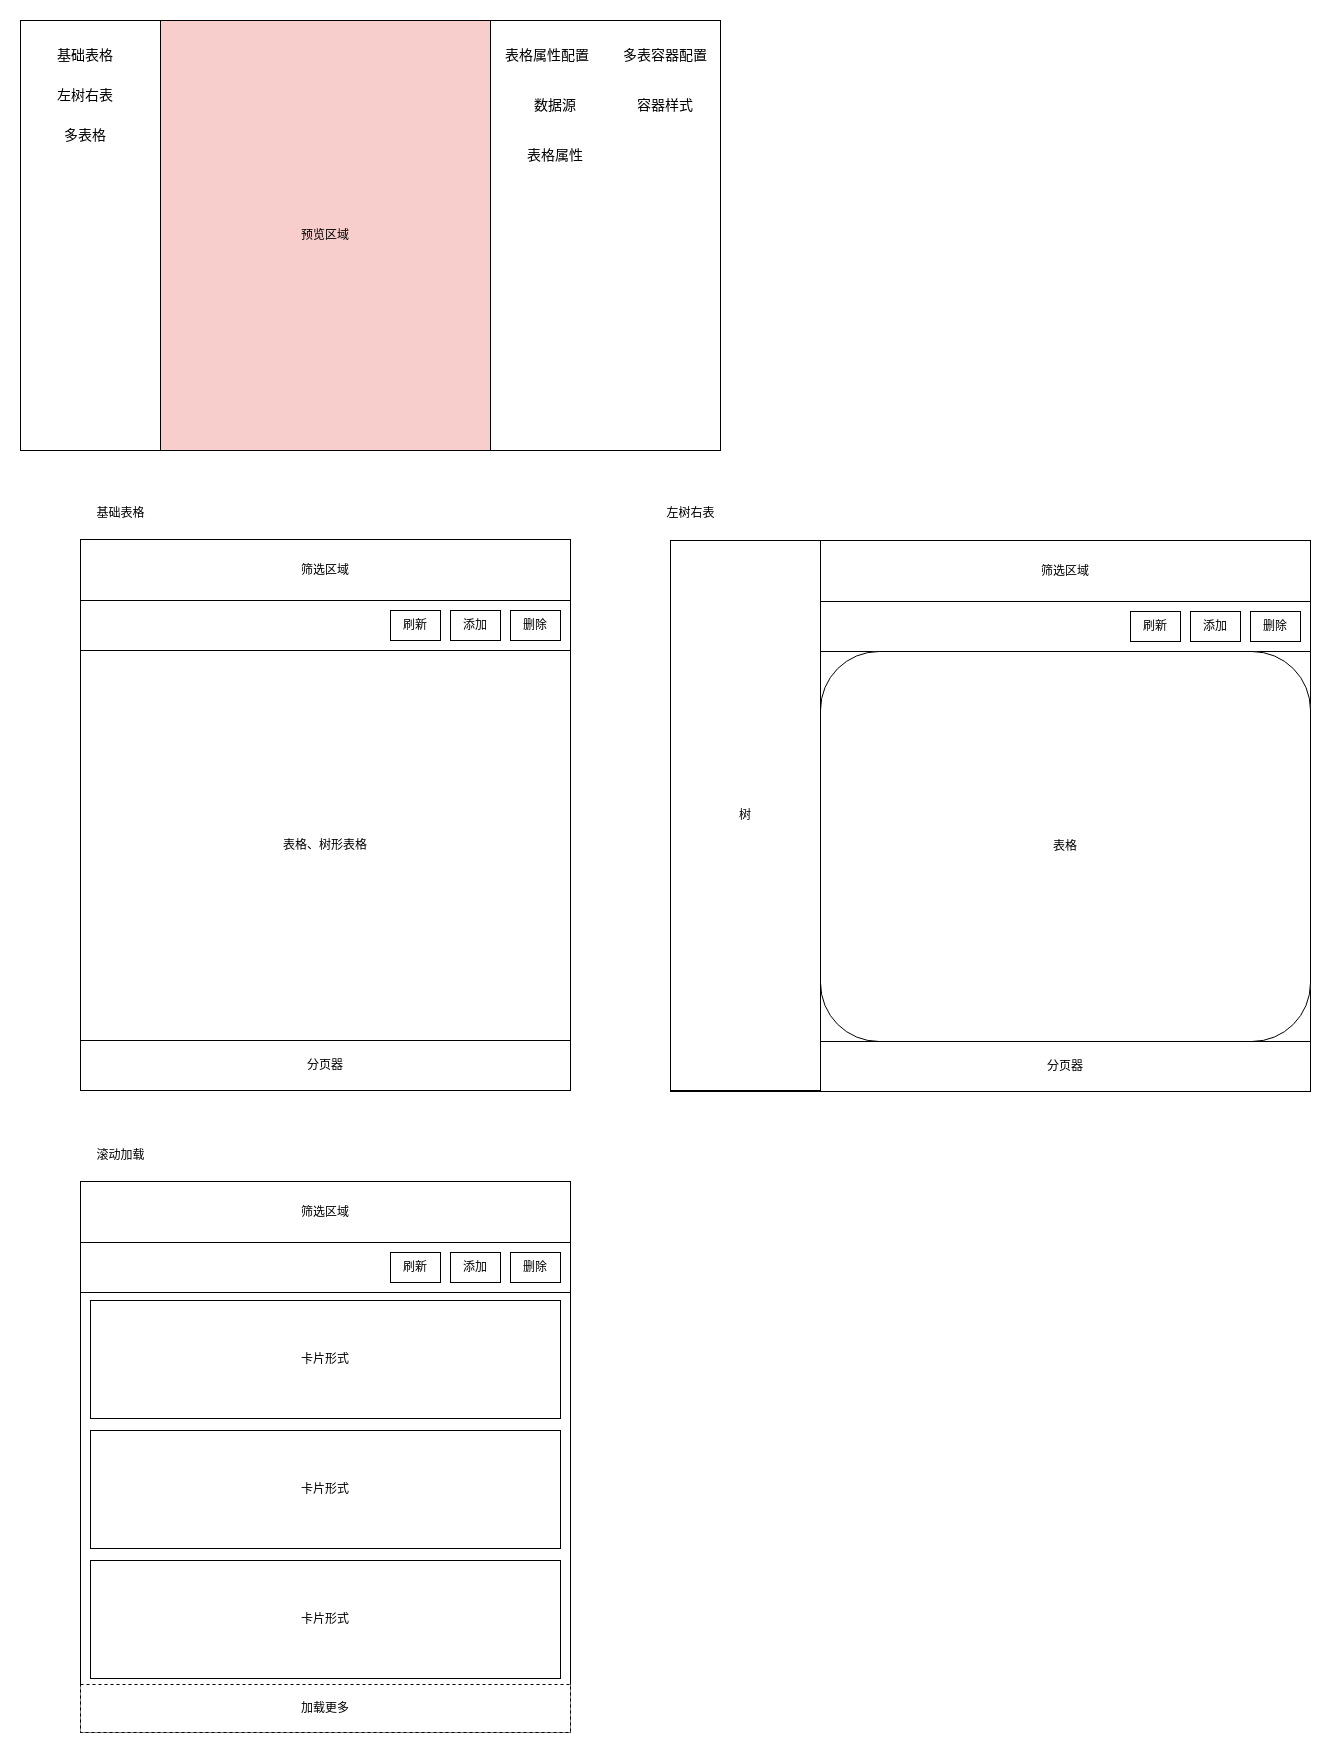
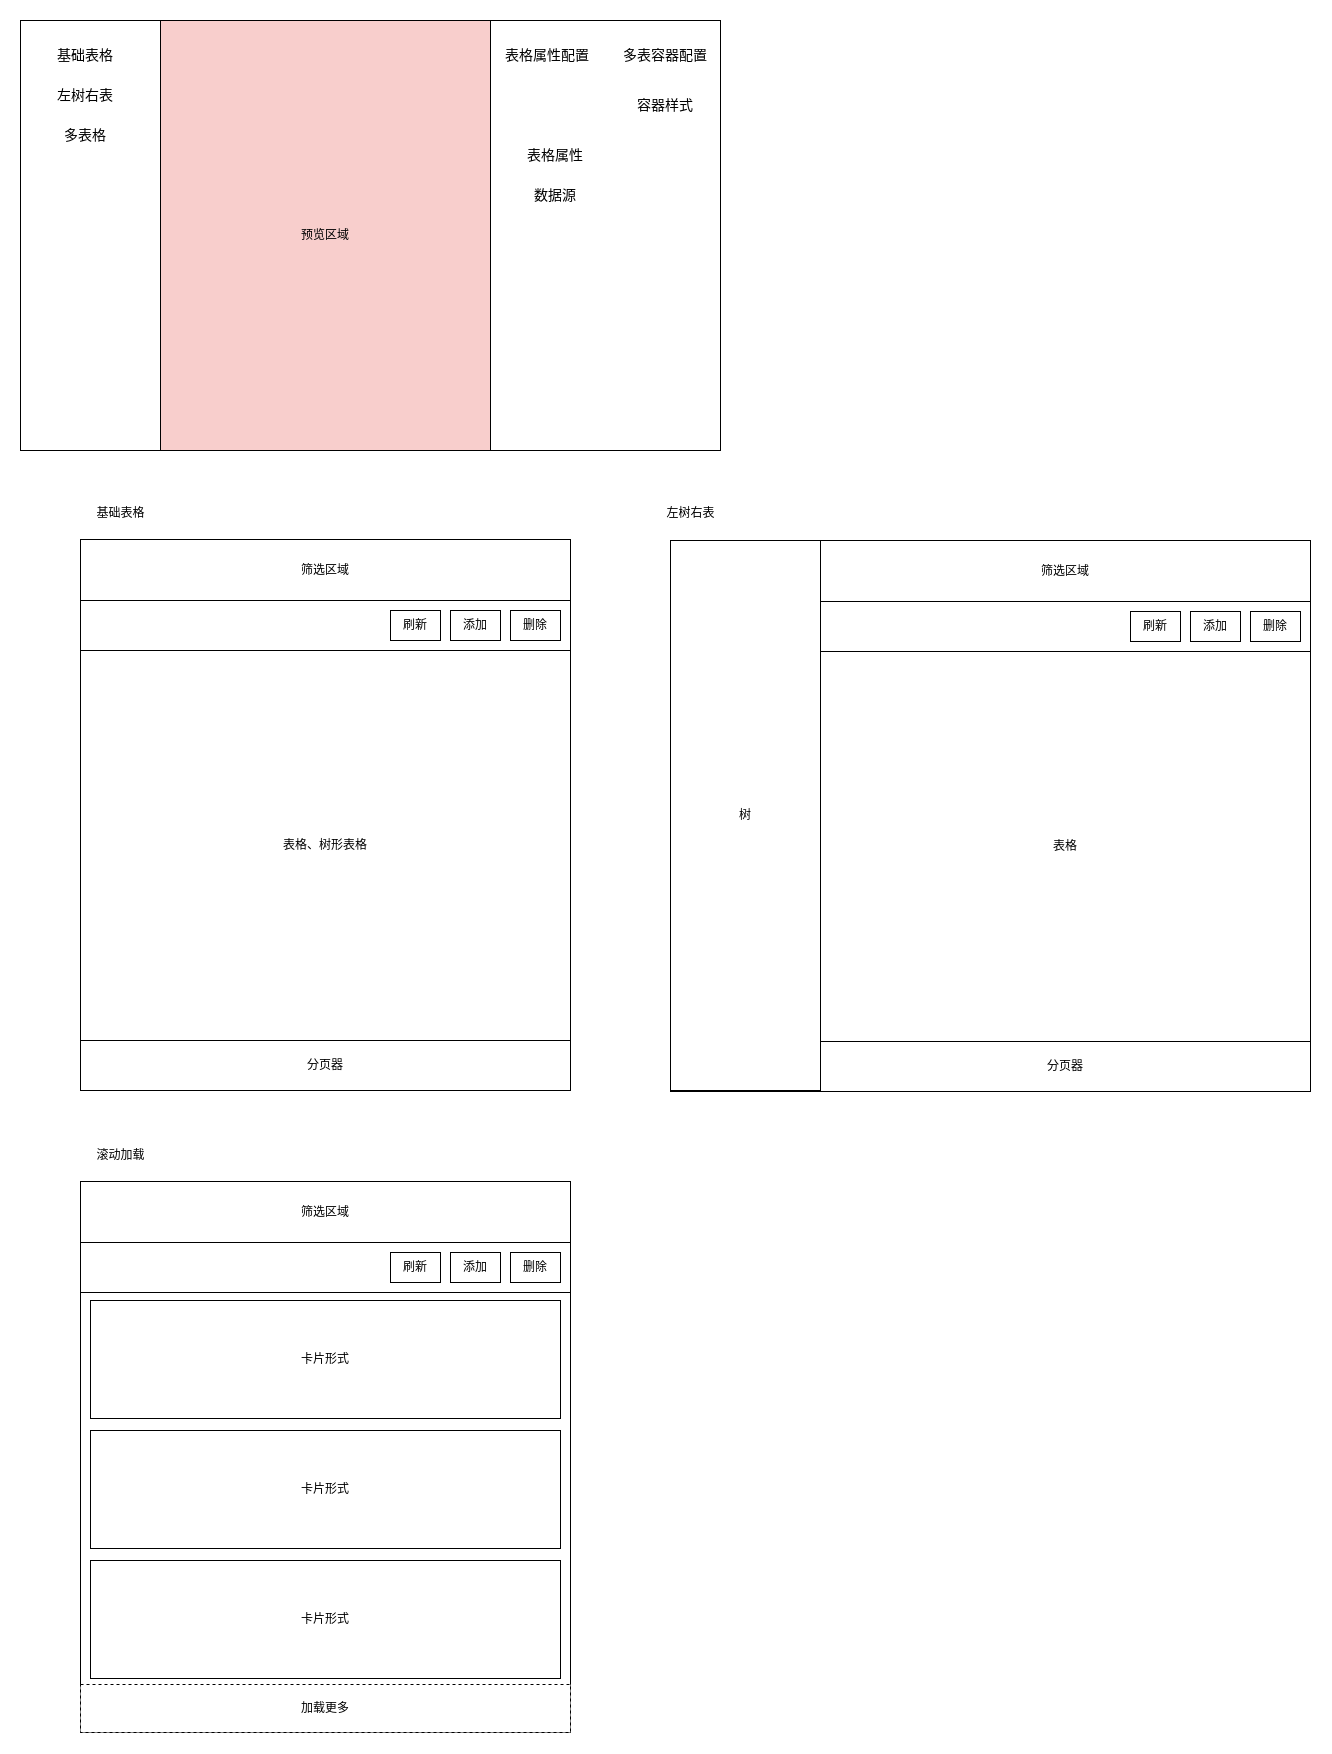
node "数据源": moved (556, 106) -> (556, 196)
node "表格": shape rounded rectangle -> rectangle
